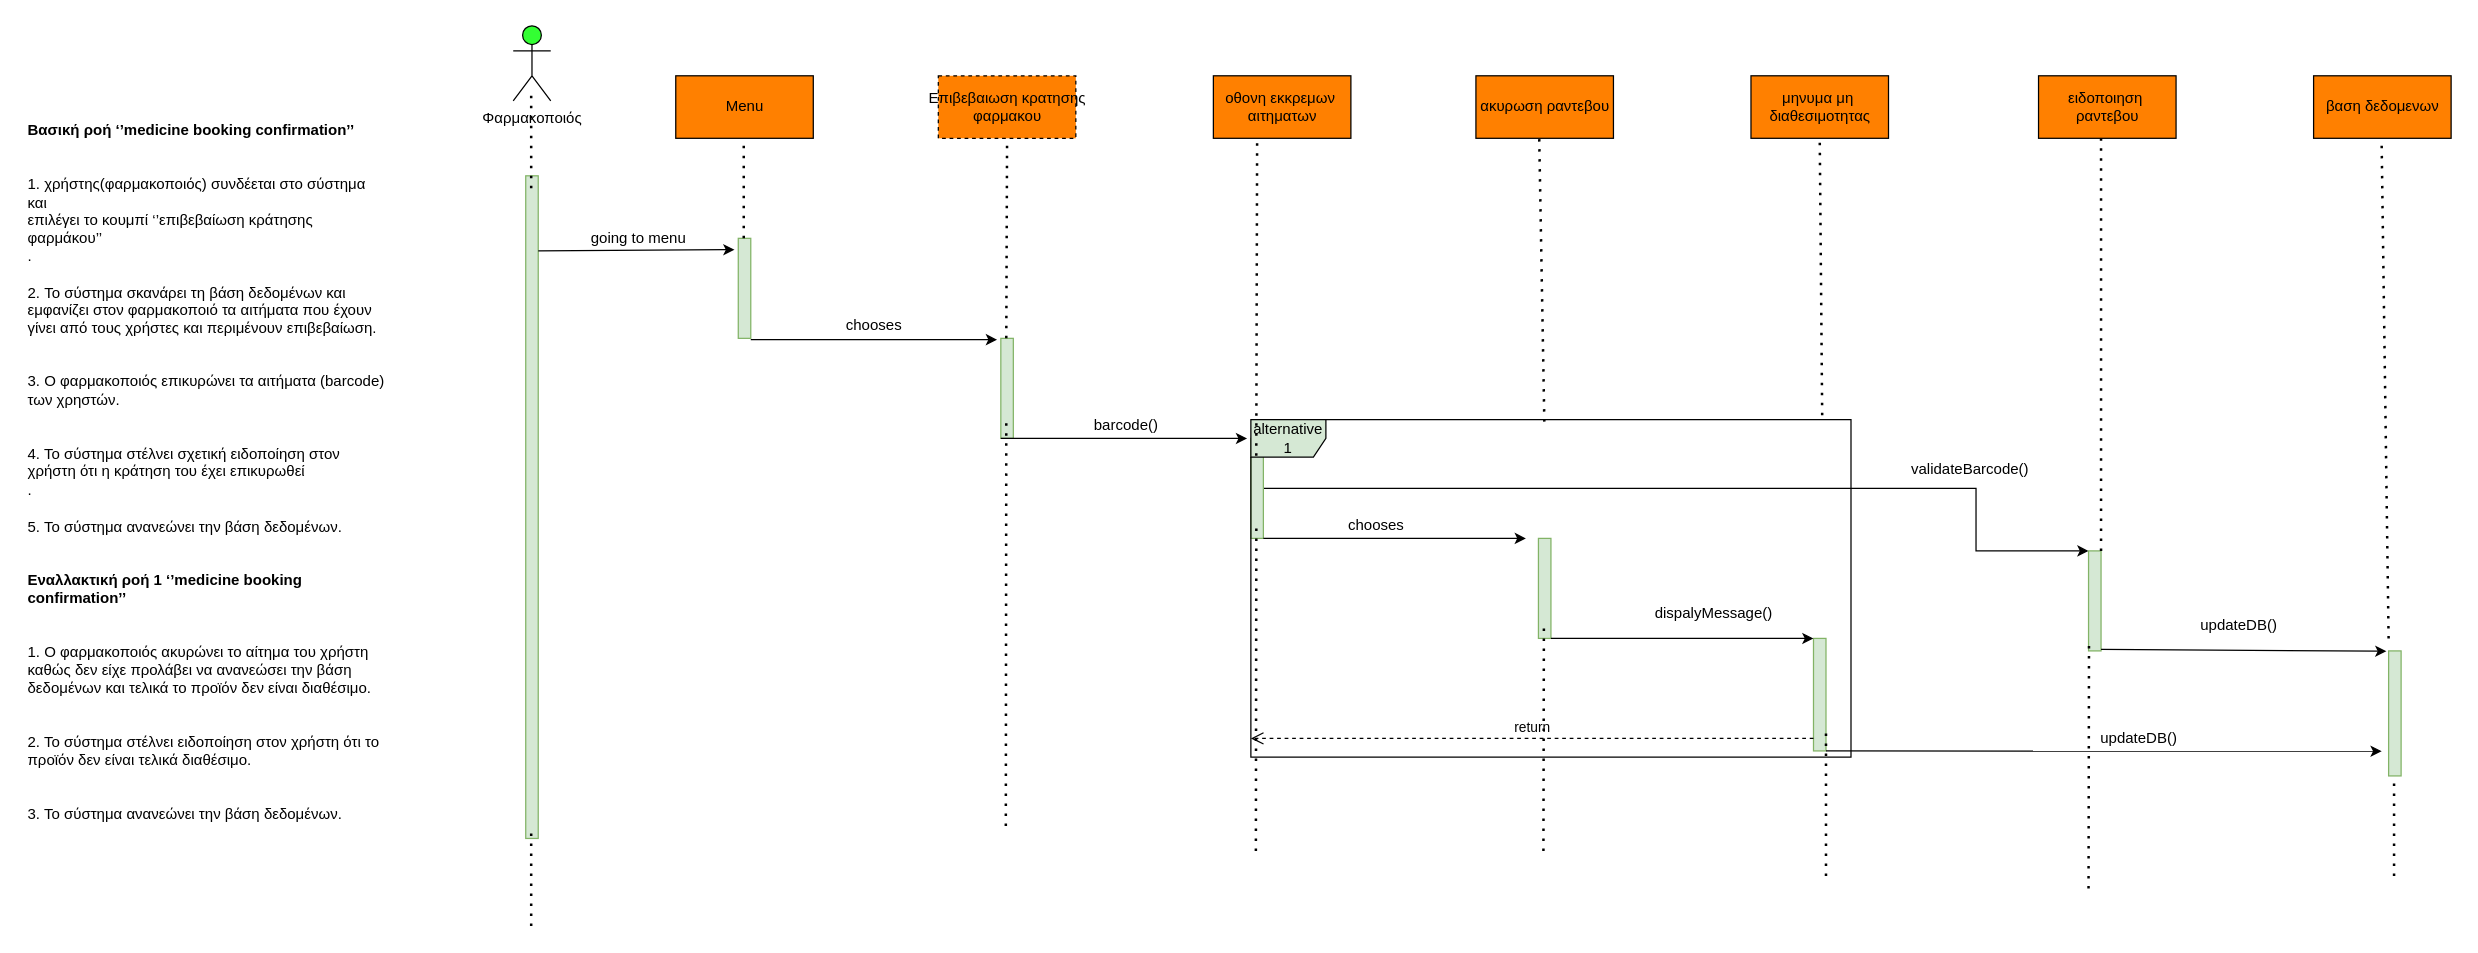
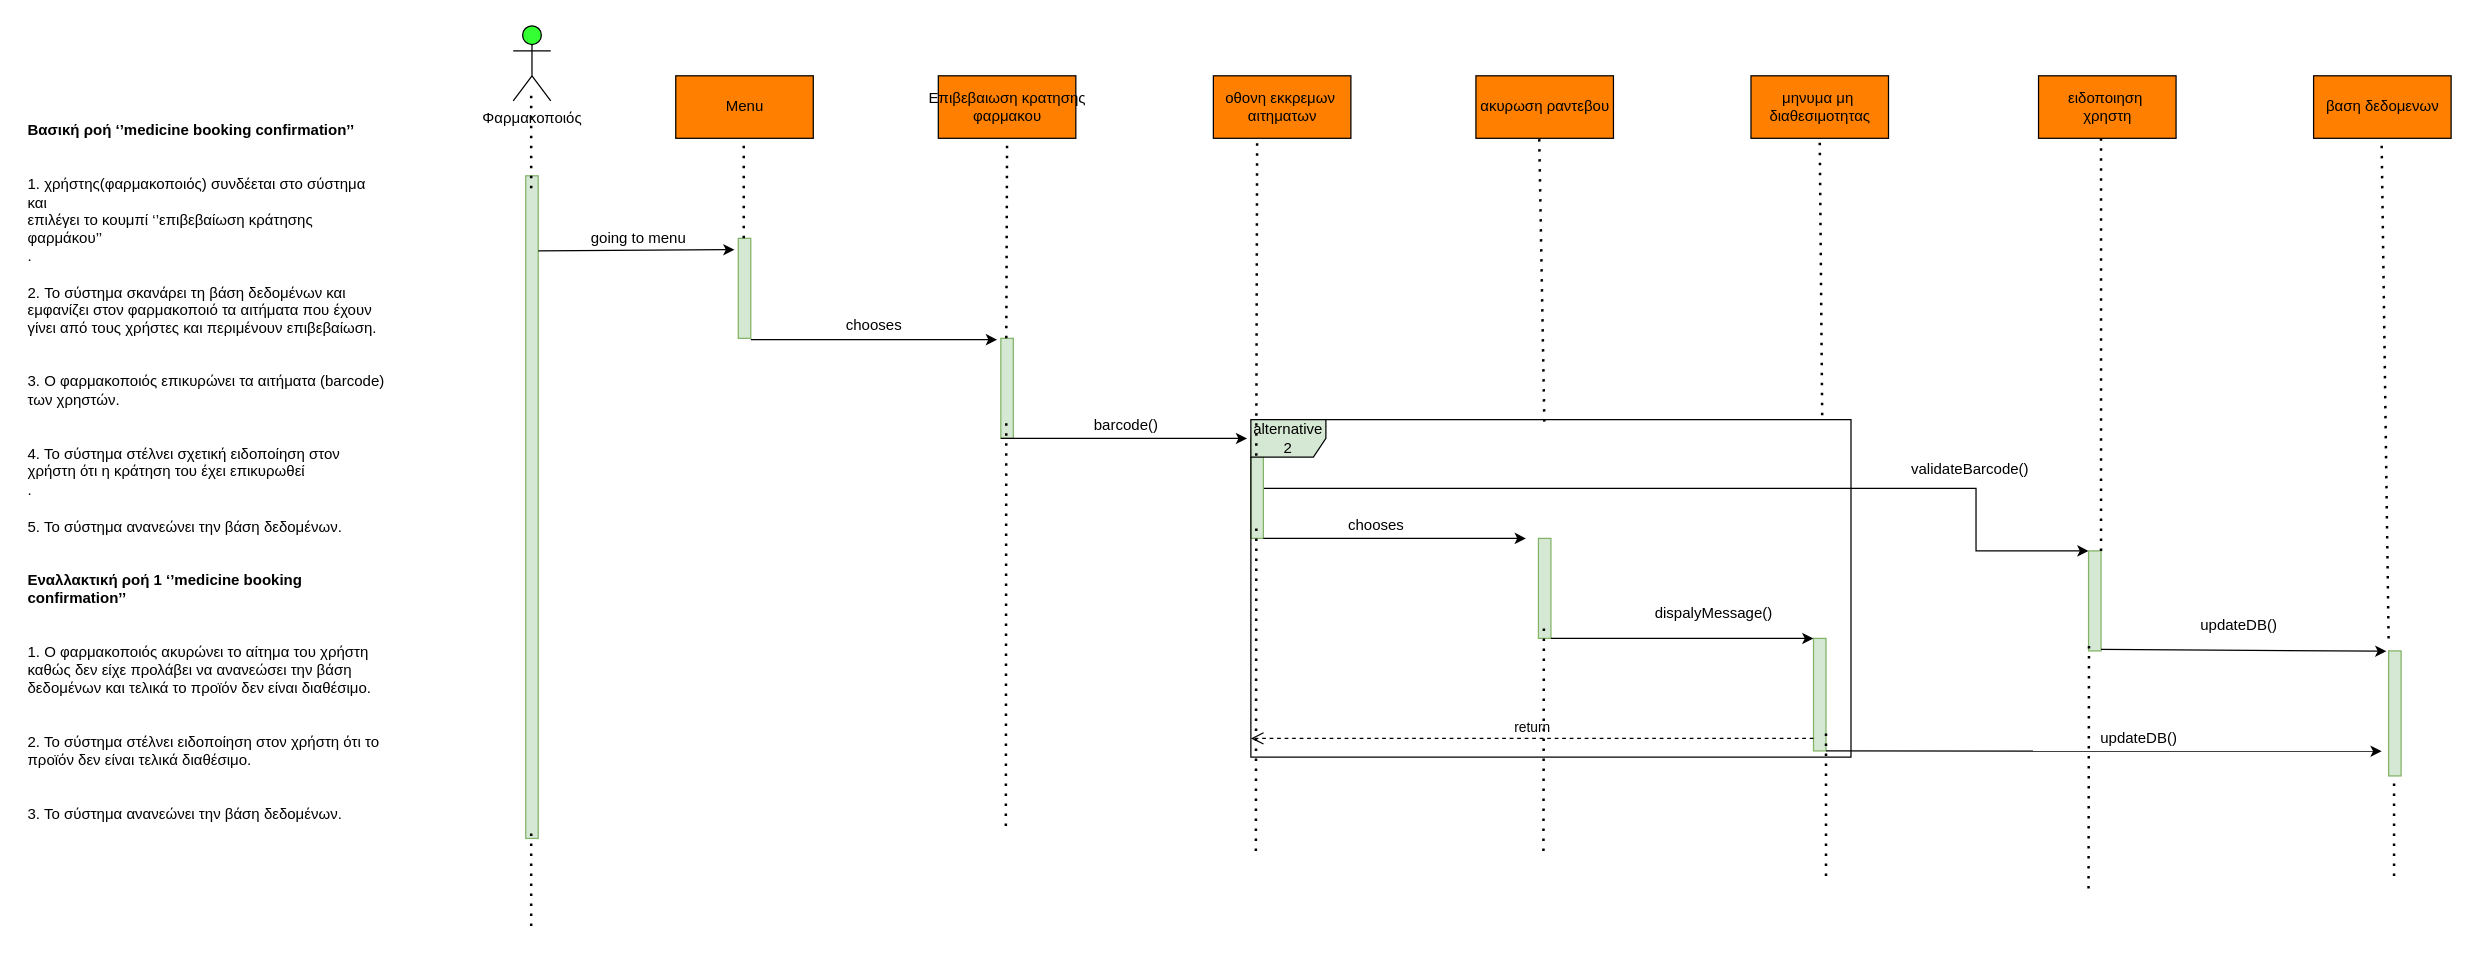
node "Επιβεβαιωση κρατησης φαρμακου": style dashed -> solid
node "ειδοποιηση ραντεβου": label "ειδοποιηση ραντεβου" -> "ειδοποιηση χρηστη"
node "alternative 1": label "alternative 1" -> "alternative 2"
